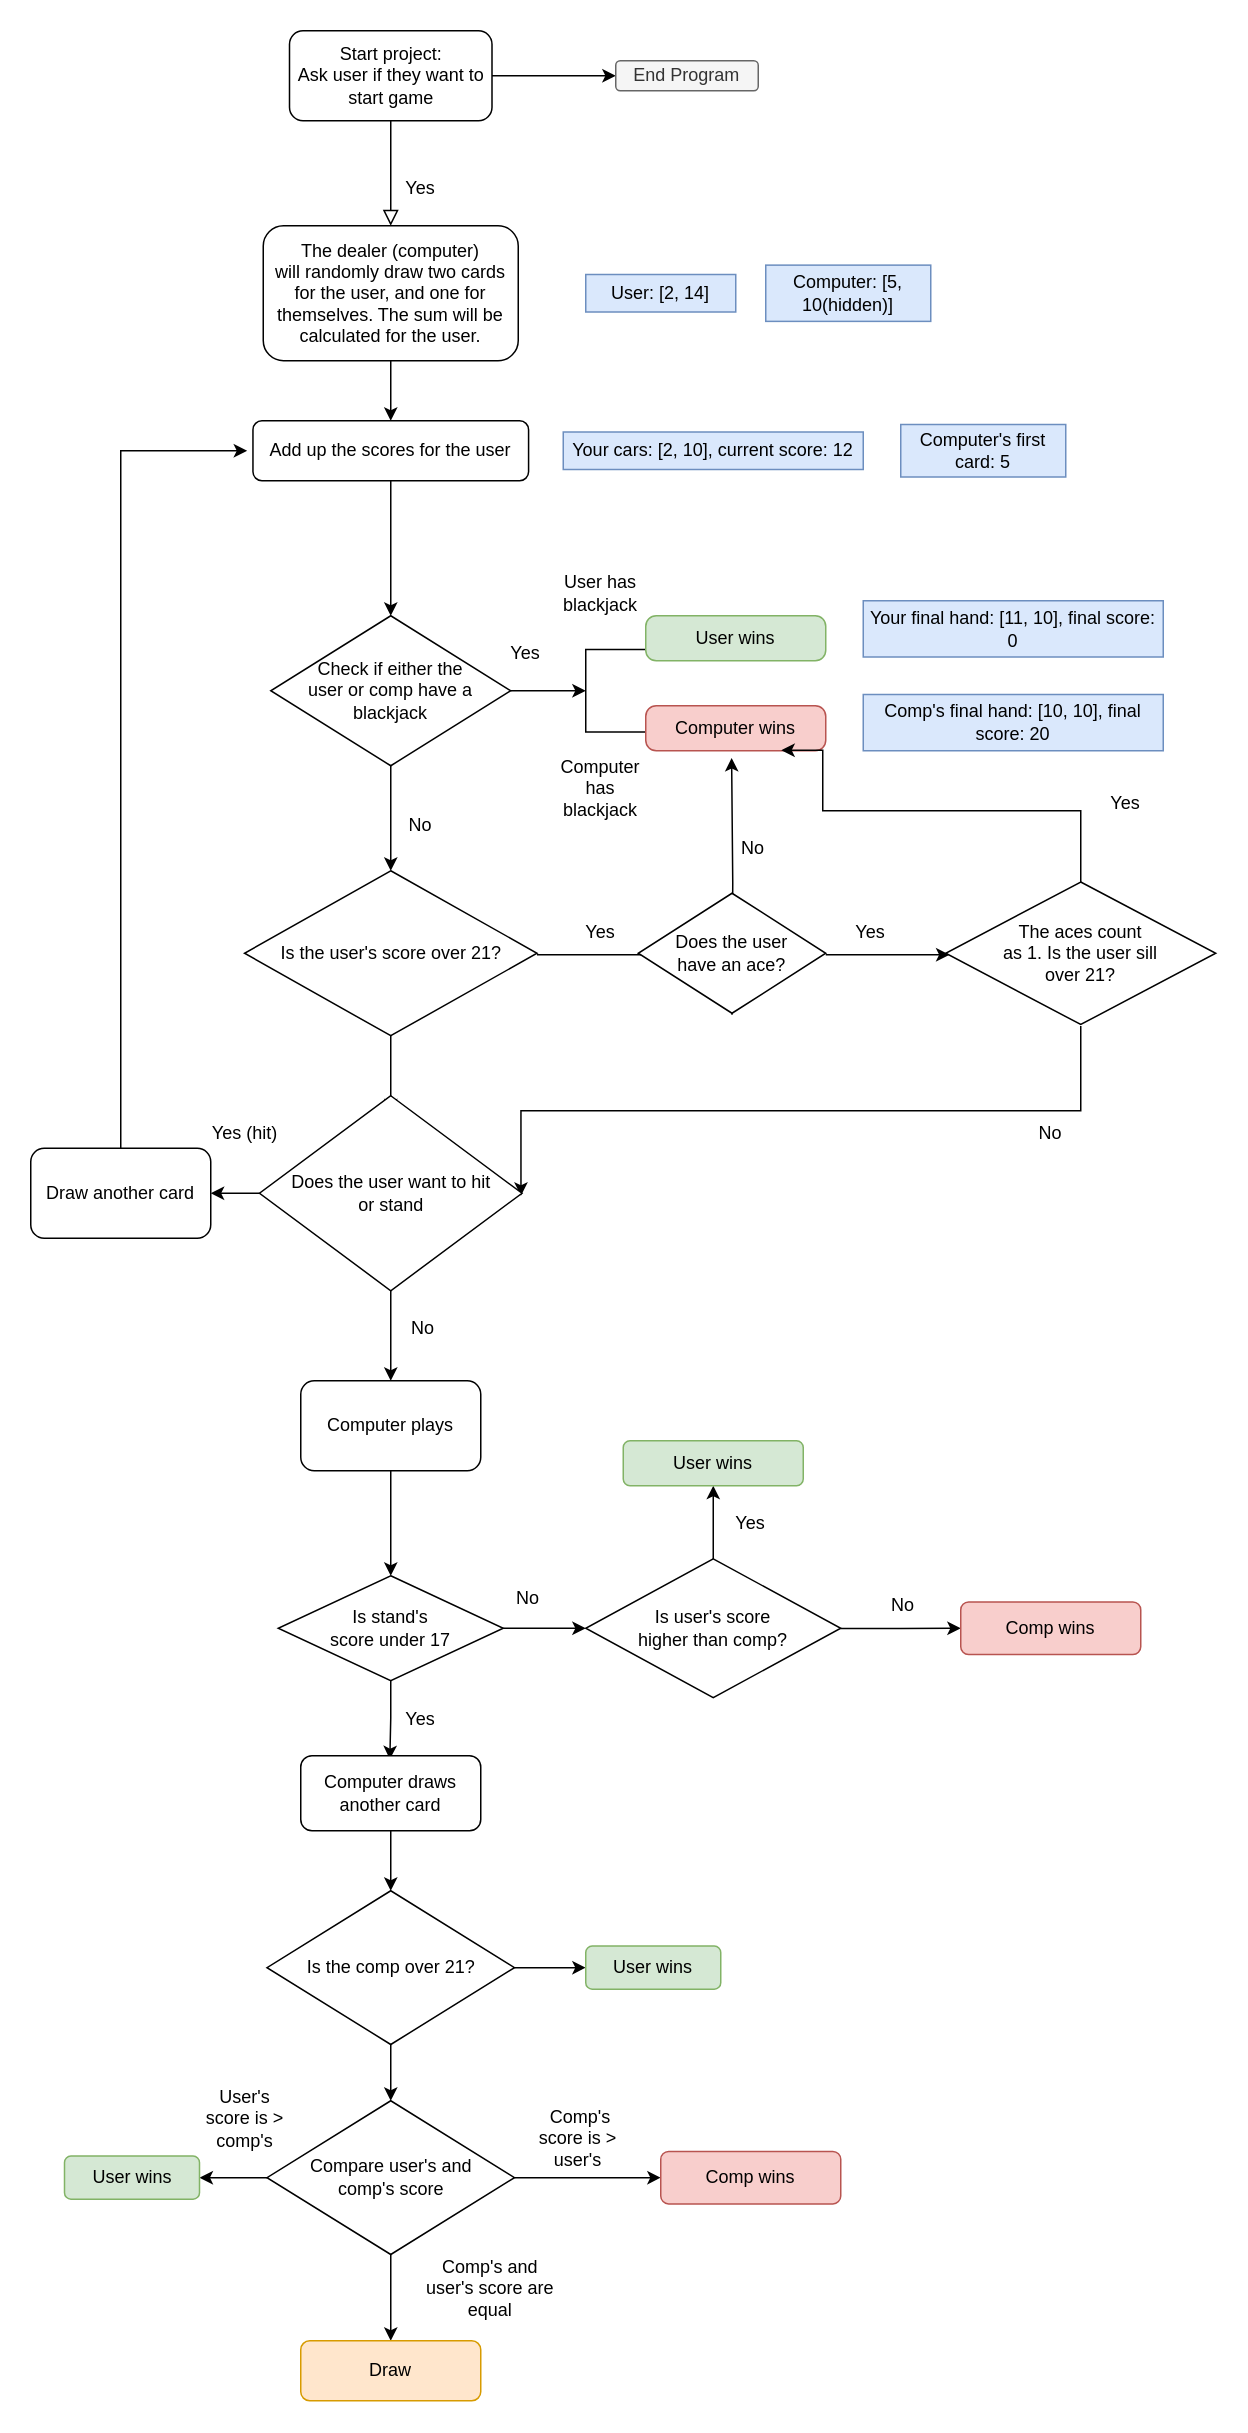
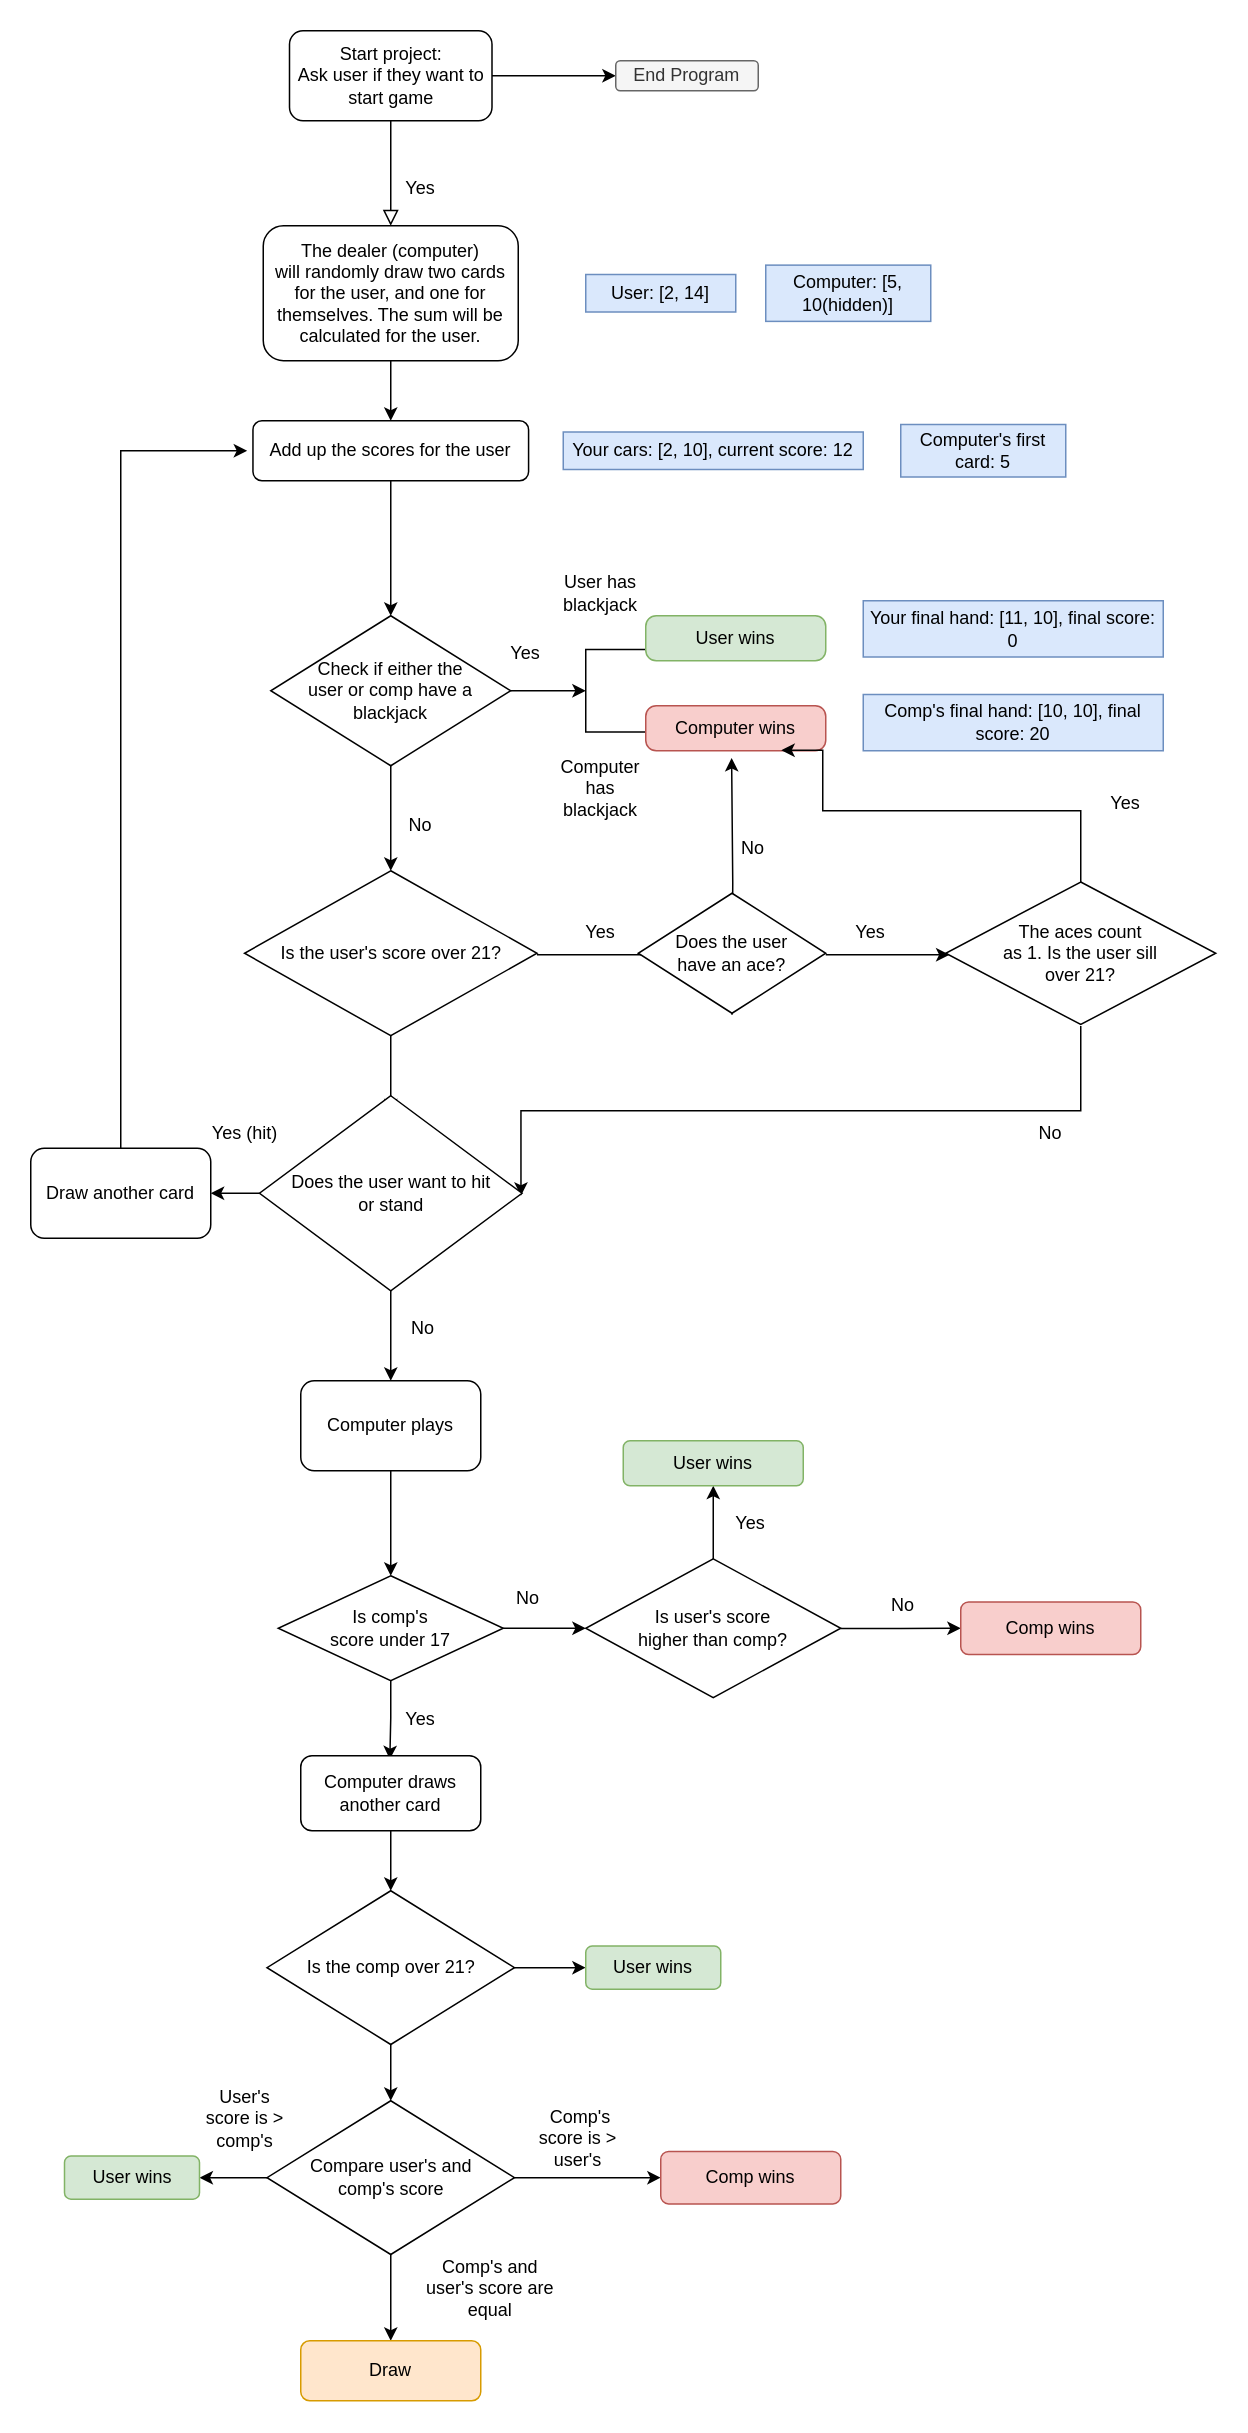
node "Is stand's score under 17": label "Is stand's score under 17" -> "Is comp's score under 17"
